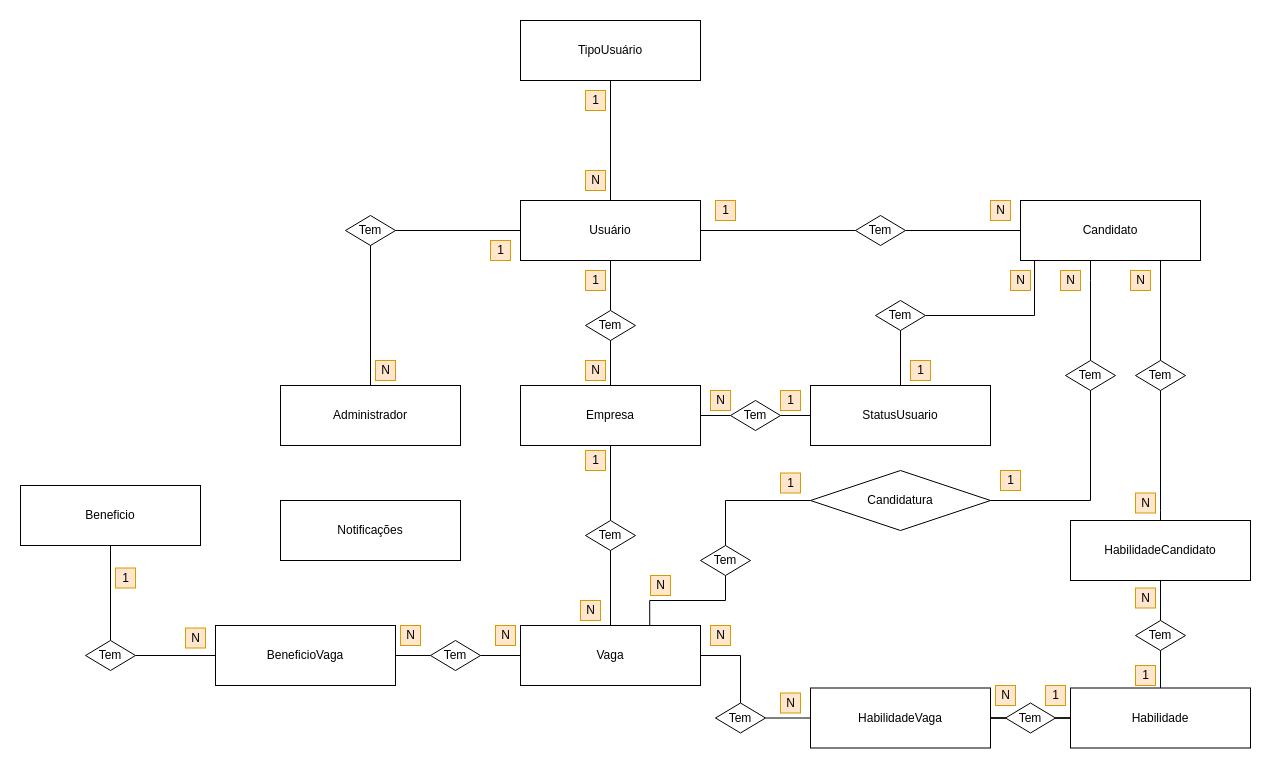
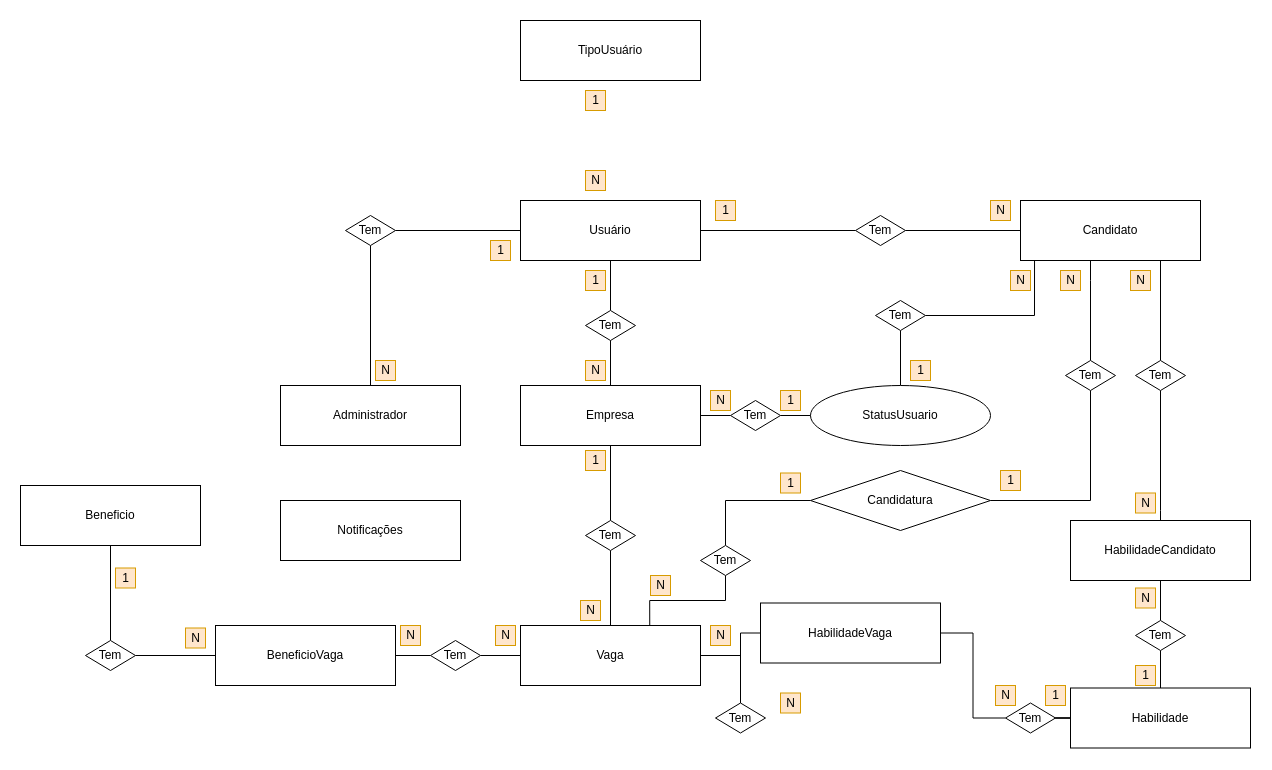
edge "TipoUsuário" -- "Usuário": removed
node "StatusUsuario": shape rectangle -> ellipse
node "HabilidadeVaga": moved (901, 718) -> (851, 633)
